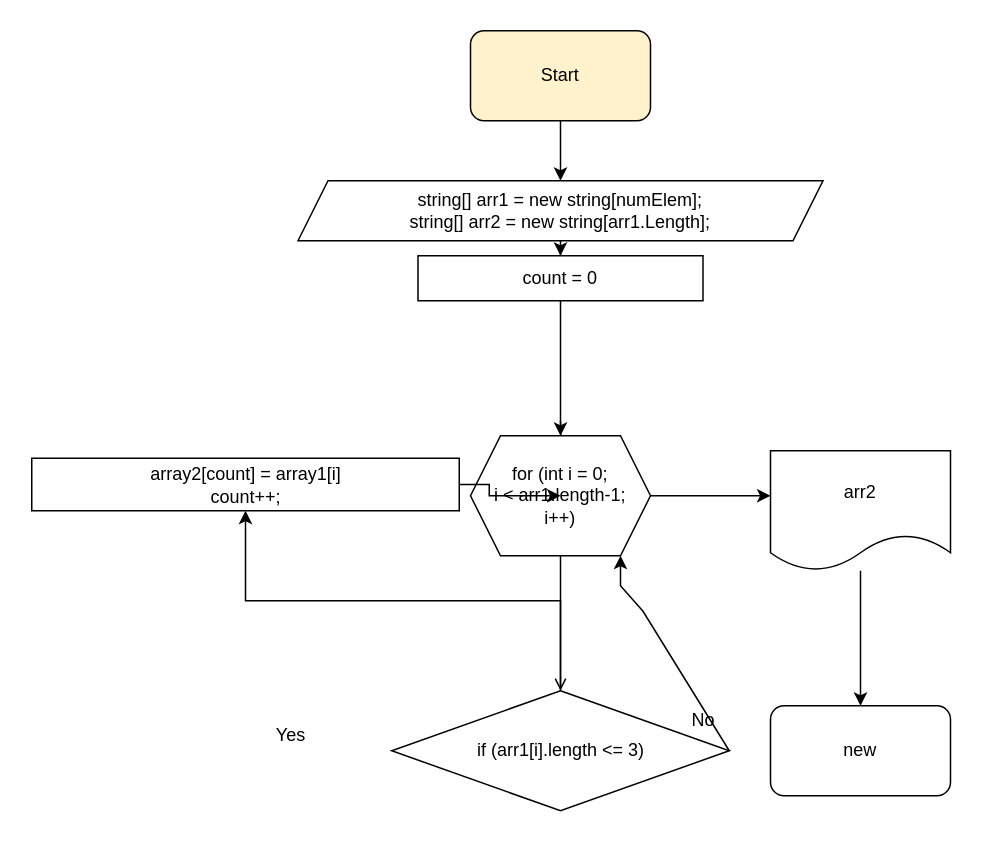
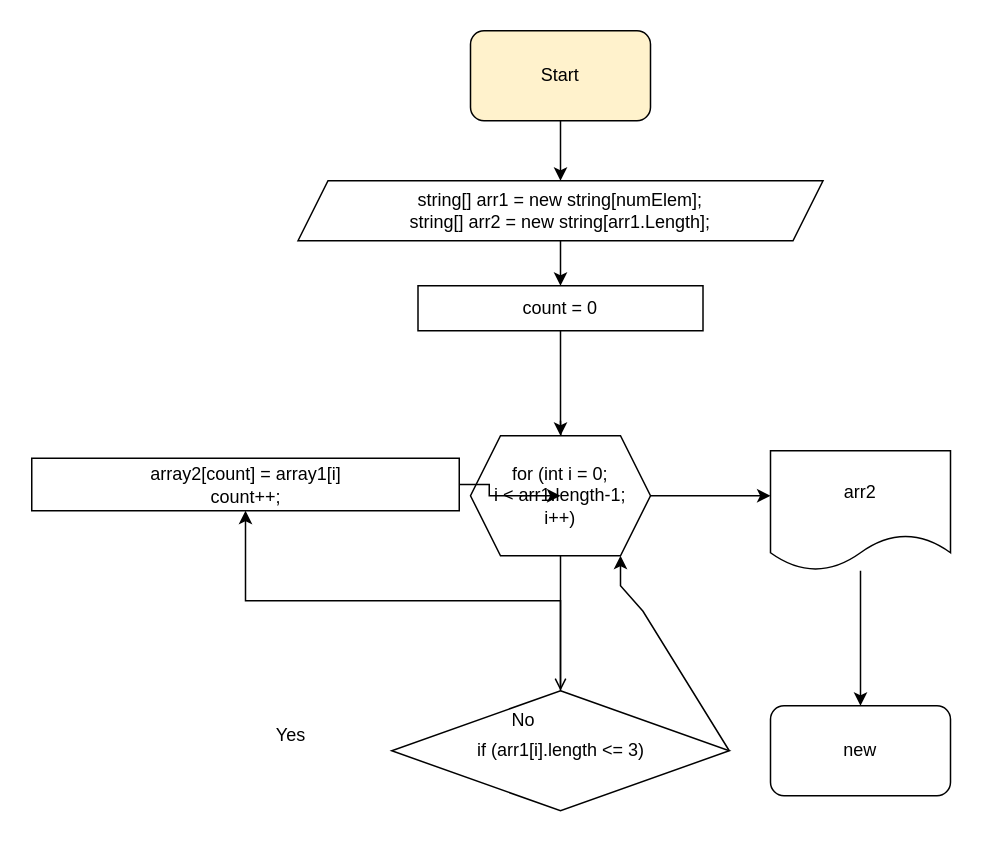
node "count = 0": moved (560, 278) -> (560, 308)
node "No": moved (703, 721) -> (523, 721)
